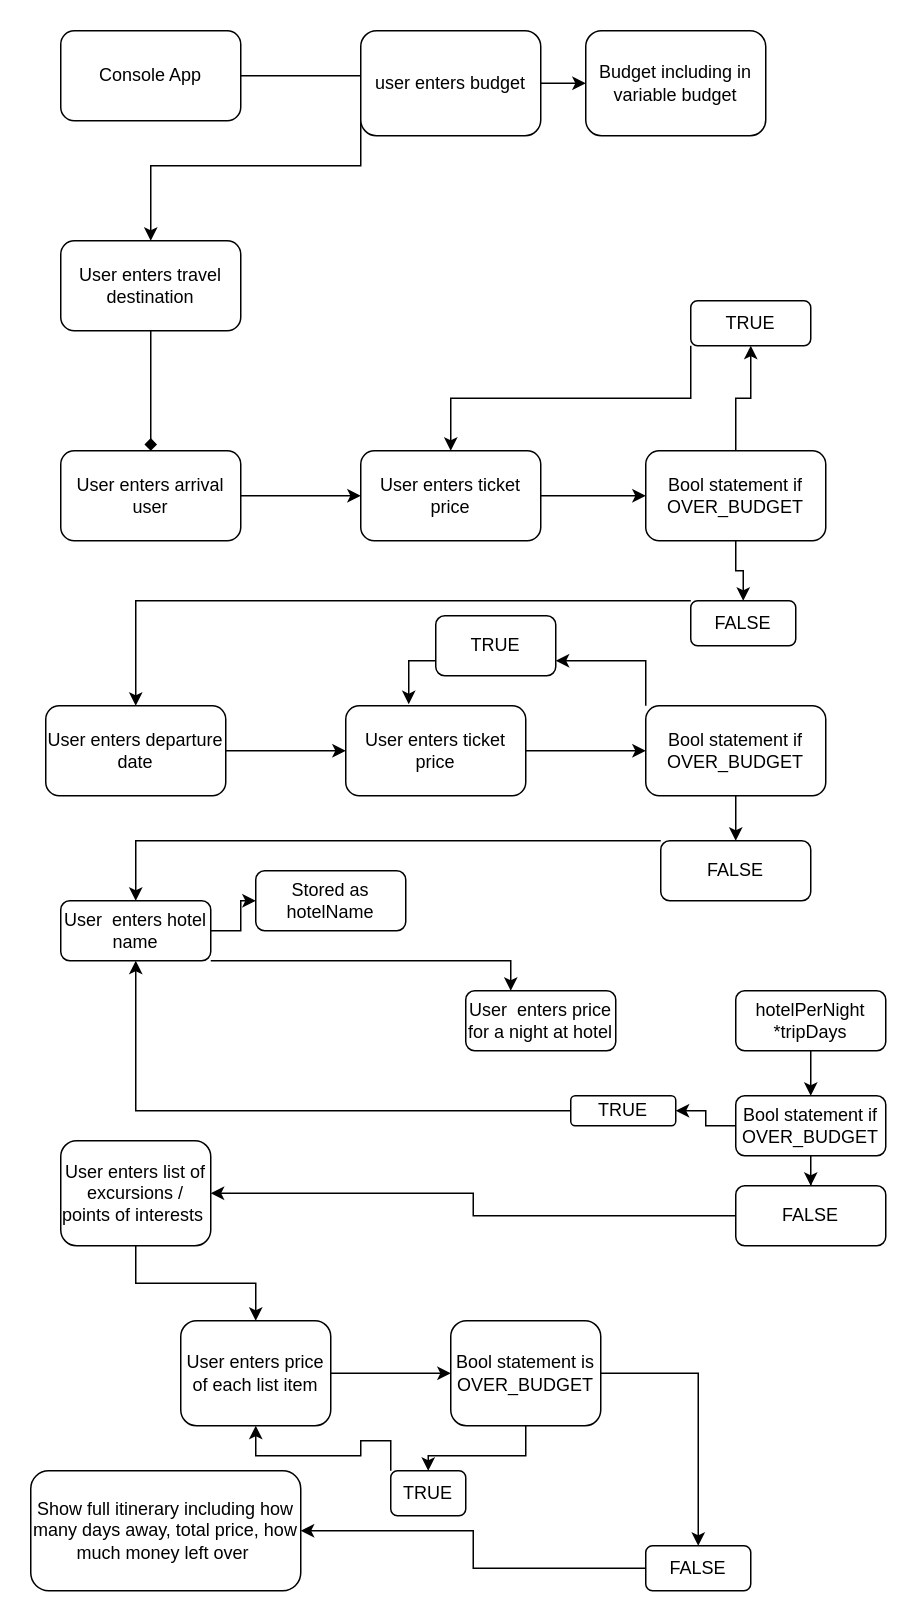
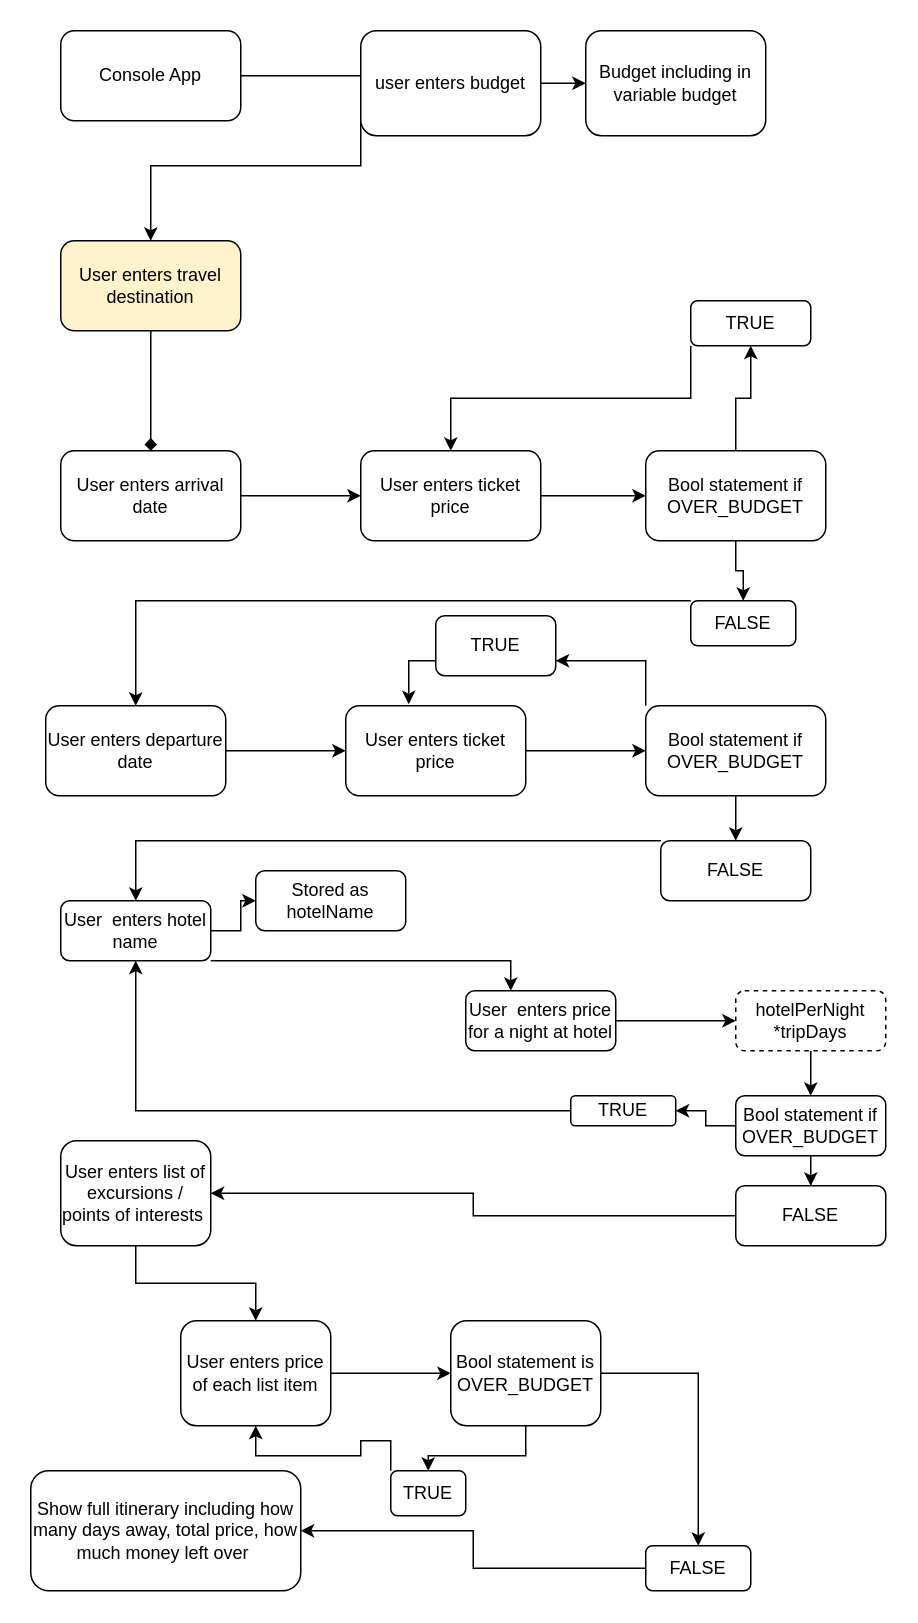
node "User enters travel destination": fillcolor #ffffff -> #fff2cc
node "User enters arrival user": label "User enters arrival user" -> "User enters arrival date"
edge "User enters price for a night at hotel" -> "hotelPerNight *tripDays": added
node "hotelPerNight *tripDays": style solid -> dashed
